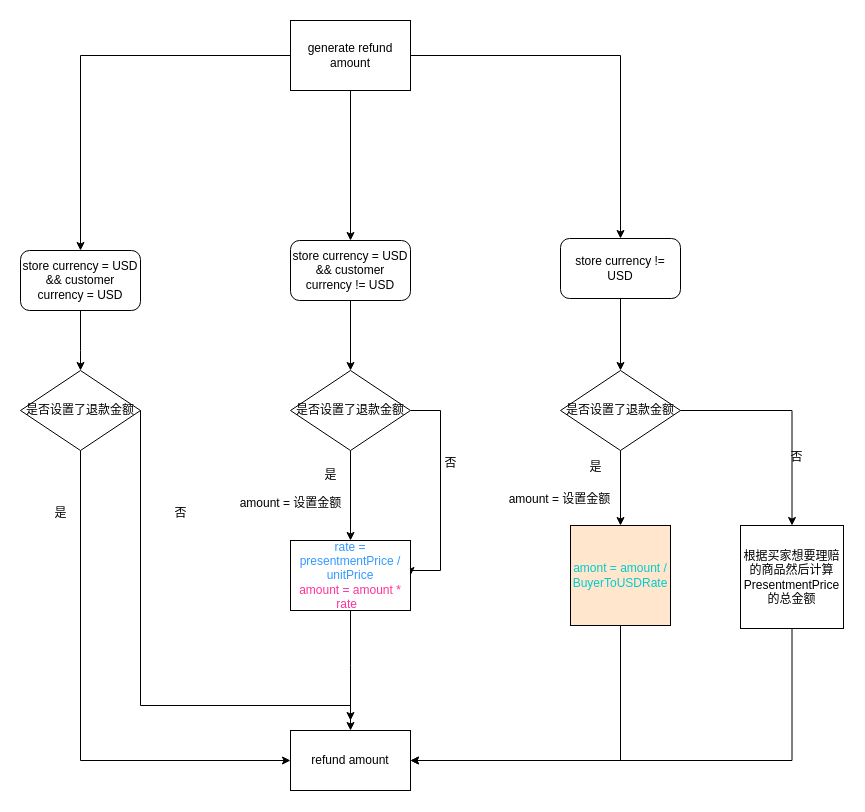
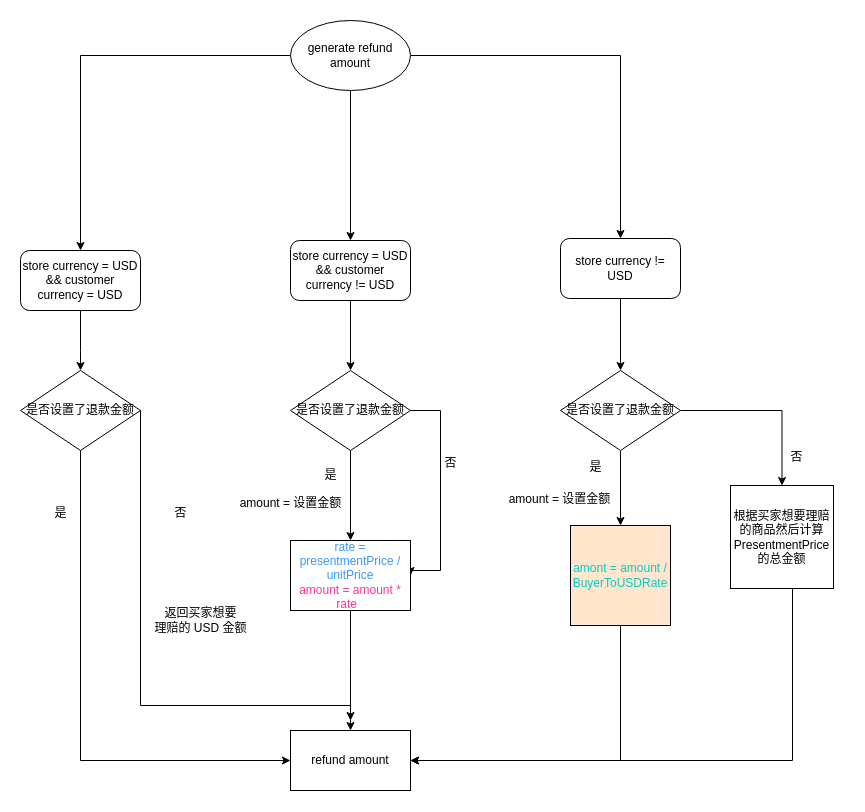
node "generate refund amount": shape rectangle -> ellipse
node "根据买家想要理赔的商品然后计算 PresentmentPrice的总金额": moved (792, 577) -> (782, 537)
node "返回买家想要 理赔的 USD 金额": added
